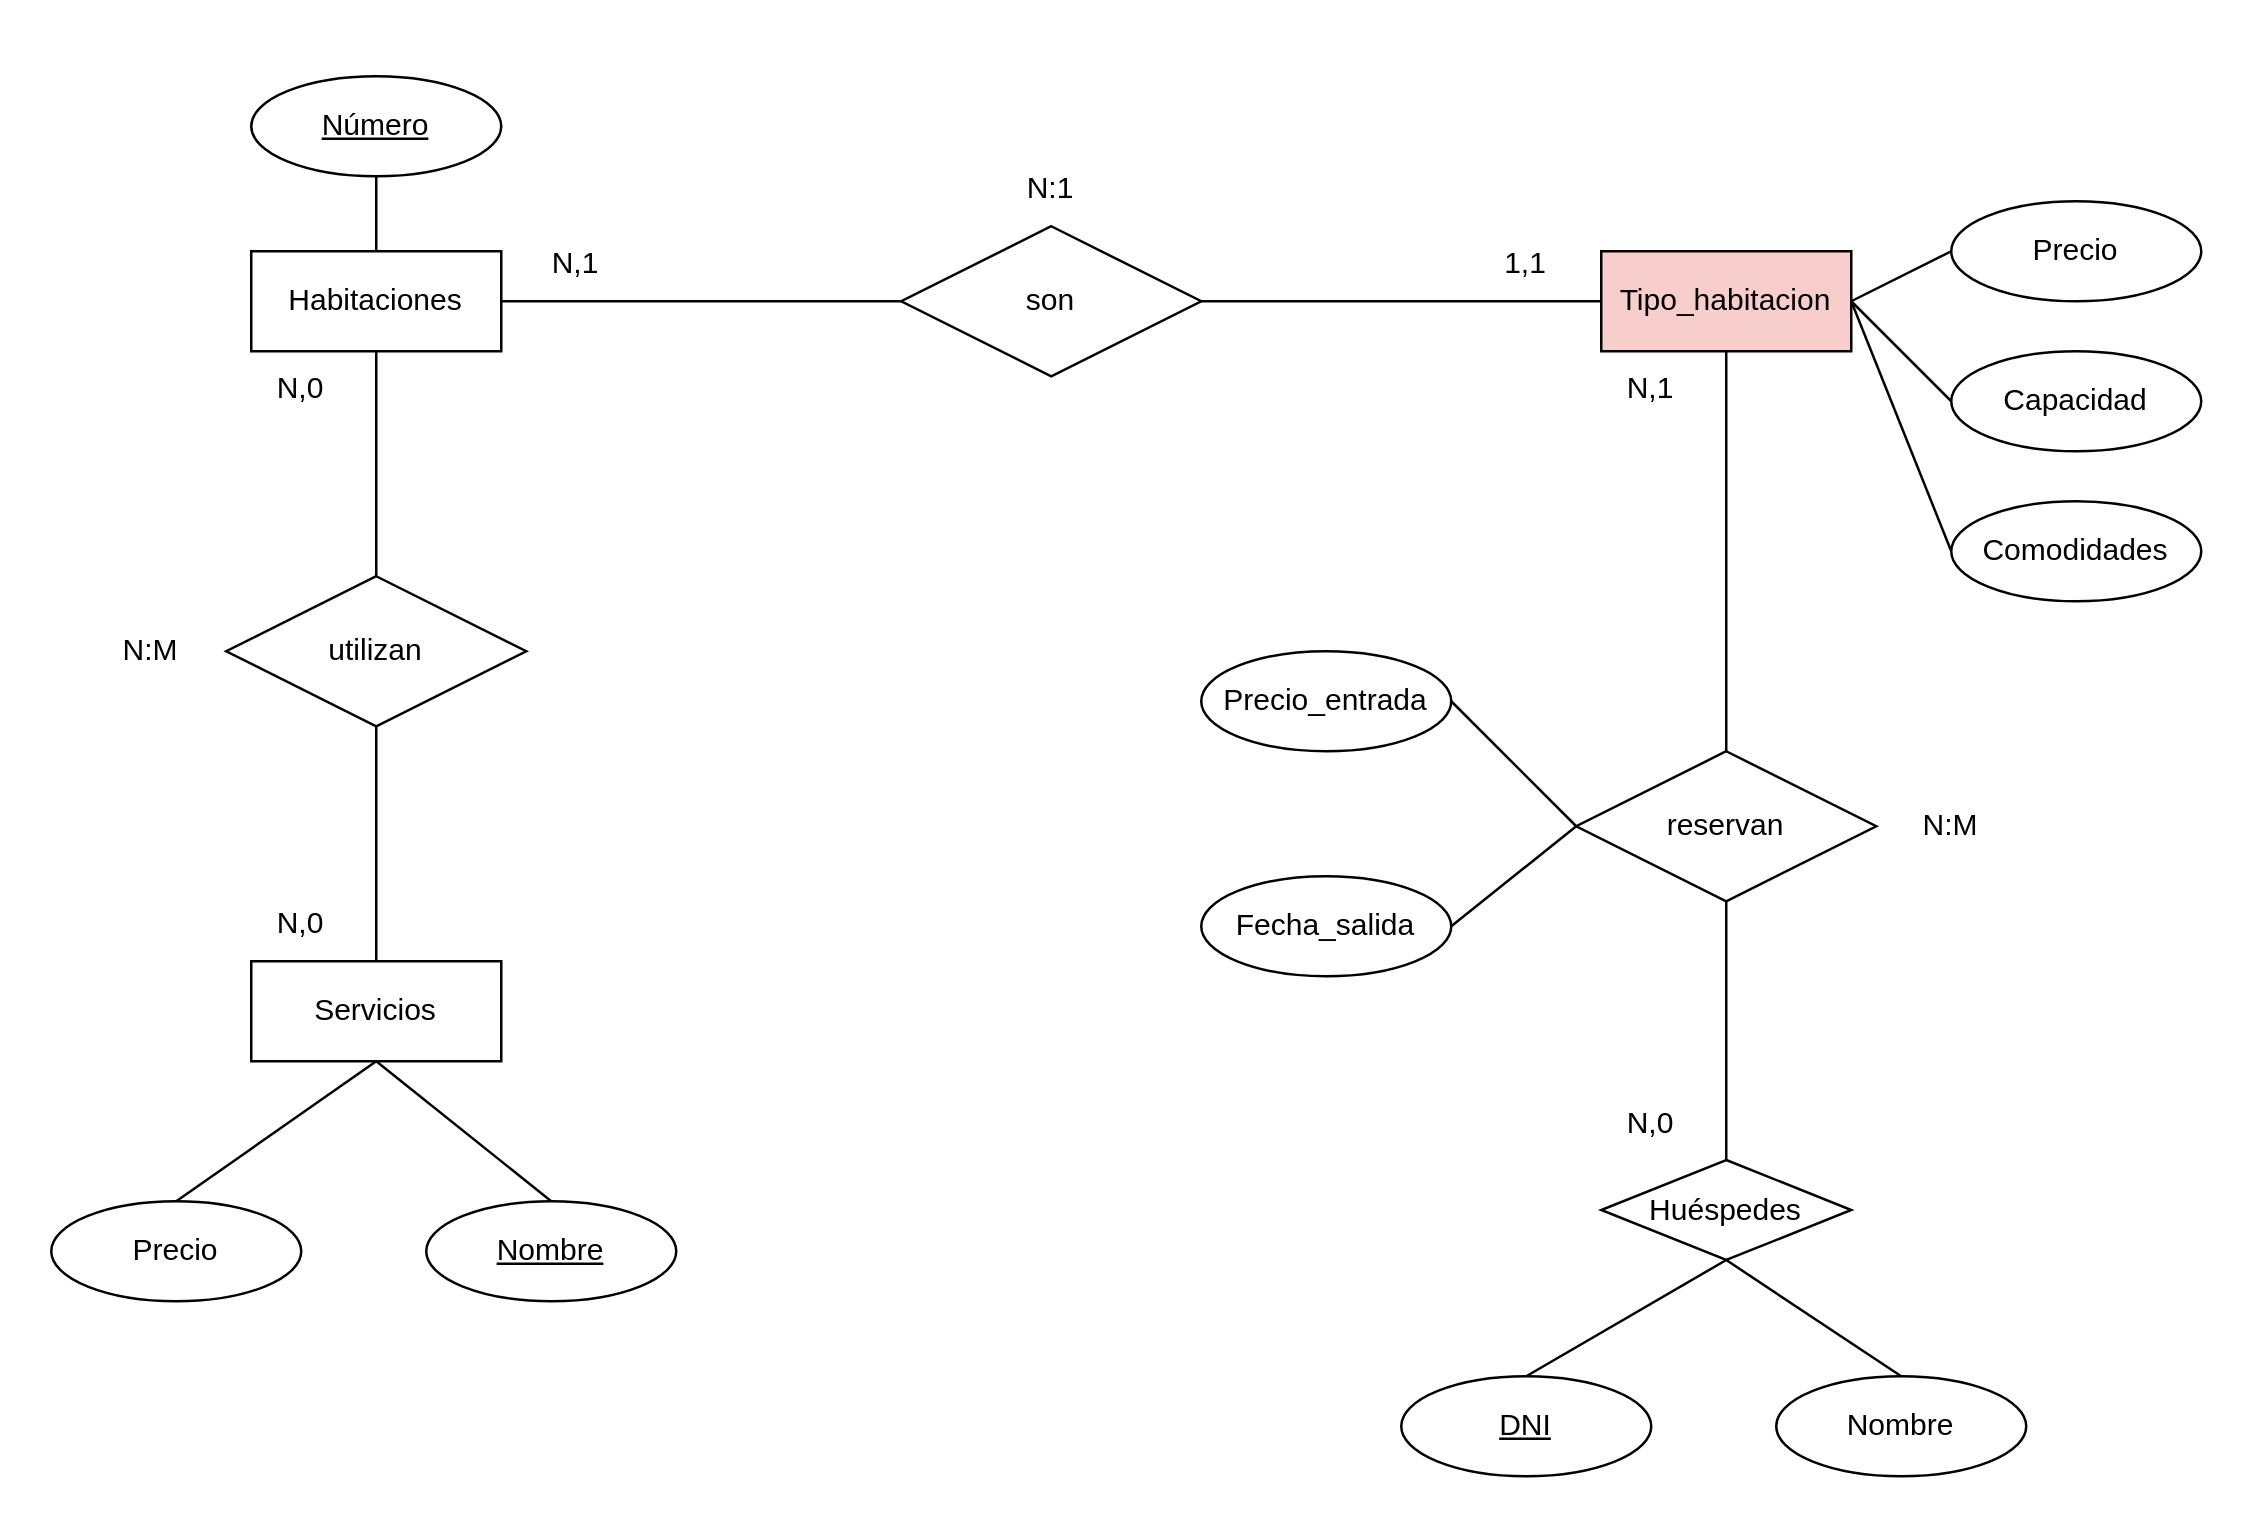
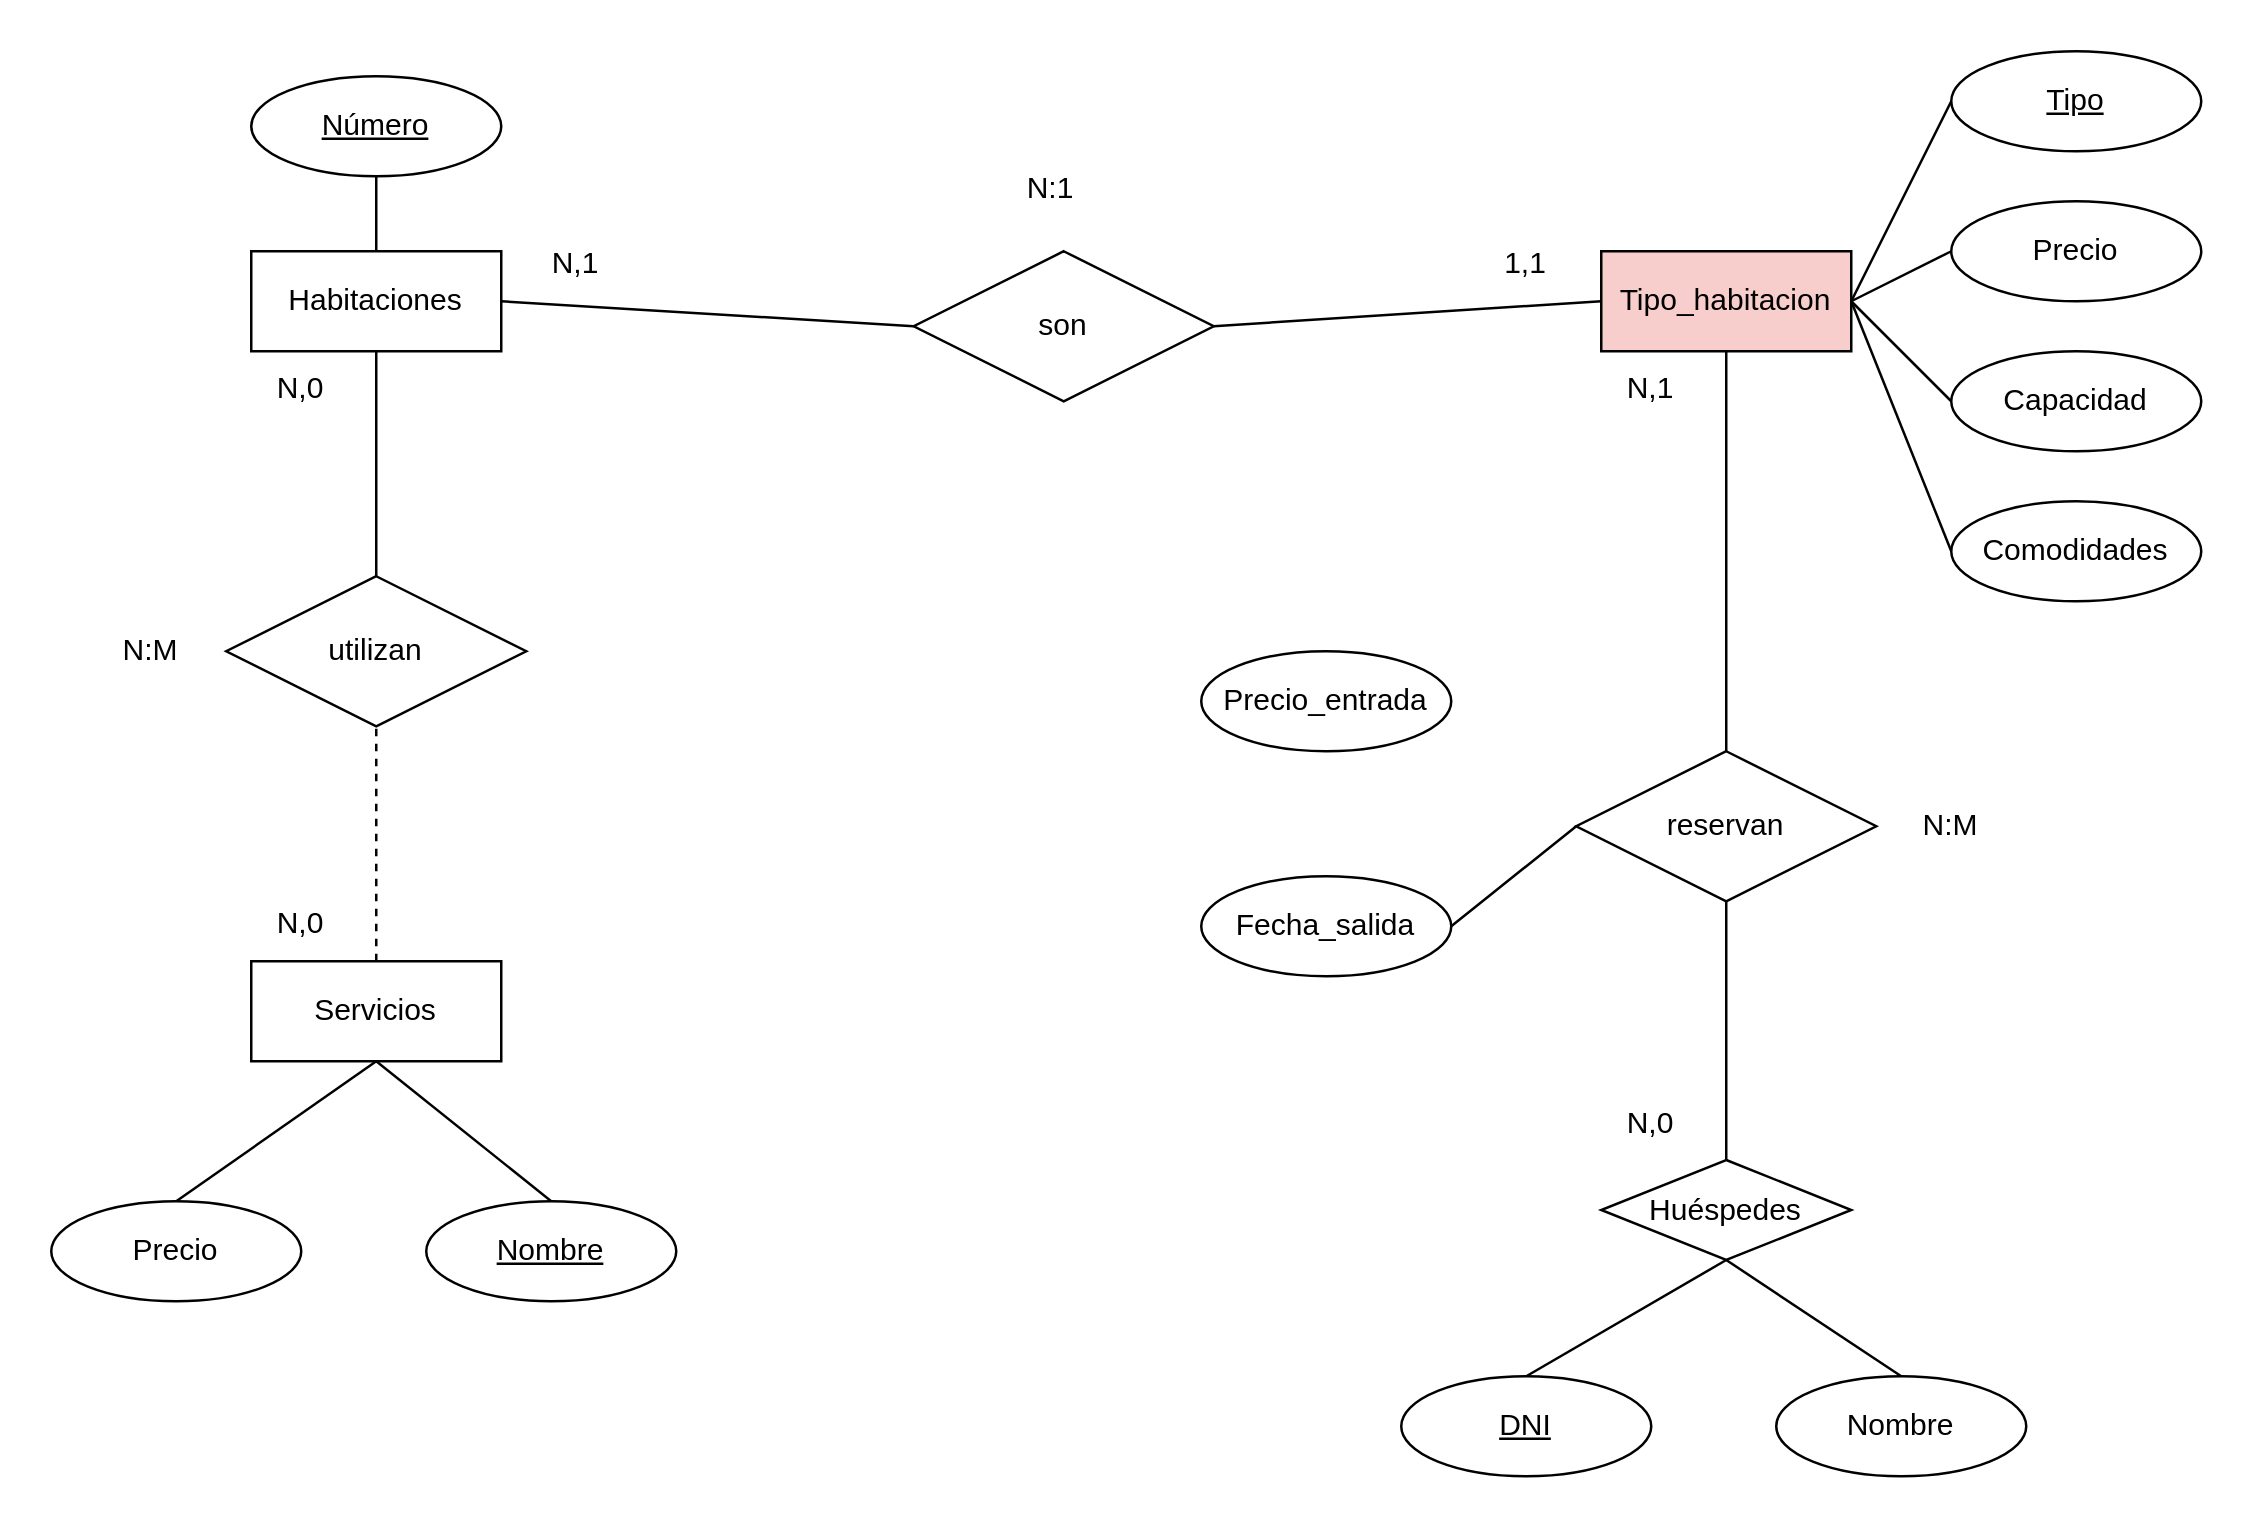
node "Tipo": added
edge "Tipo" -- "Tipo_habitacion": added
node "son": moved (1051, 301) -> (1064, 326)
edge "Precio_entrada" -- "reservan": removed
edge "utilizan" -- "Servicios": style solid -> dashed
